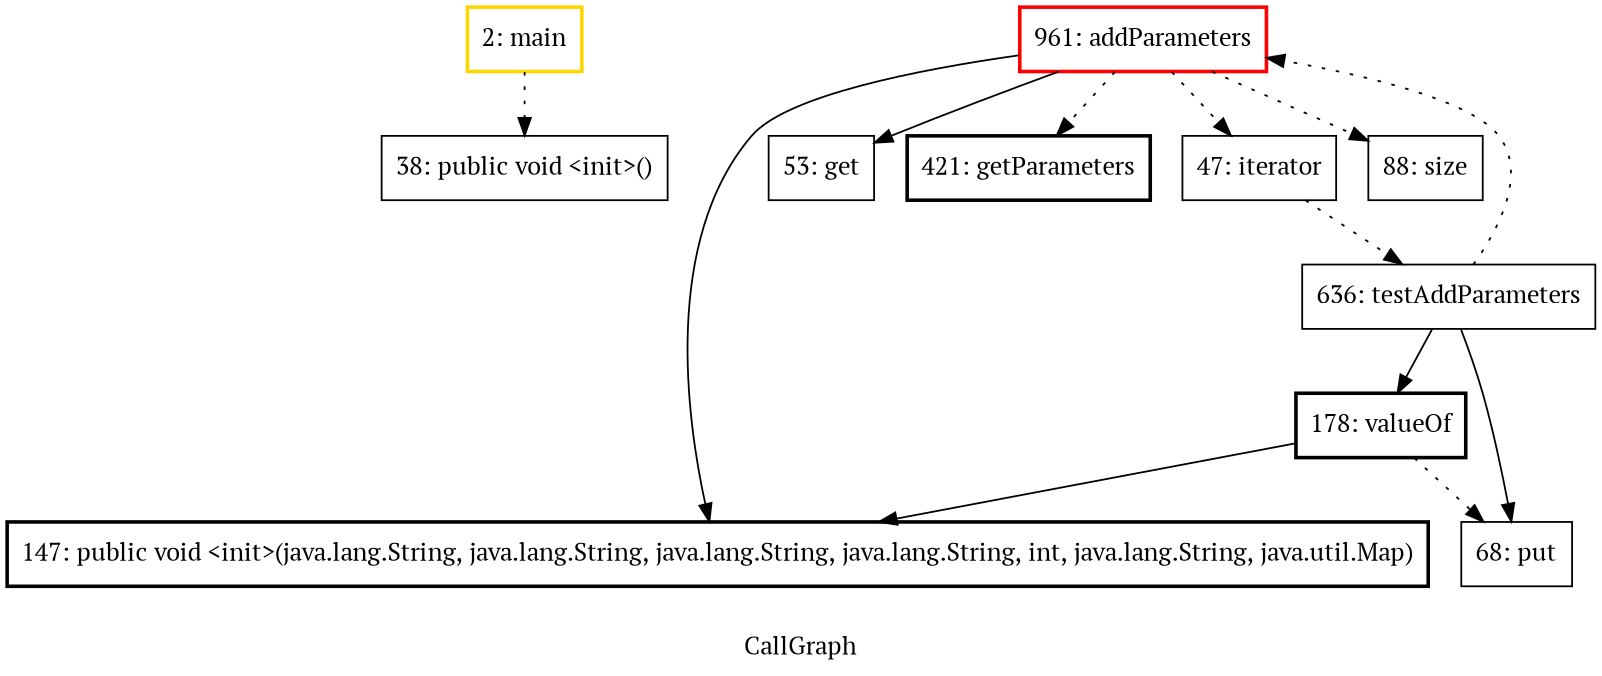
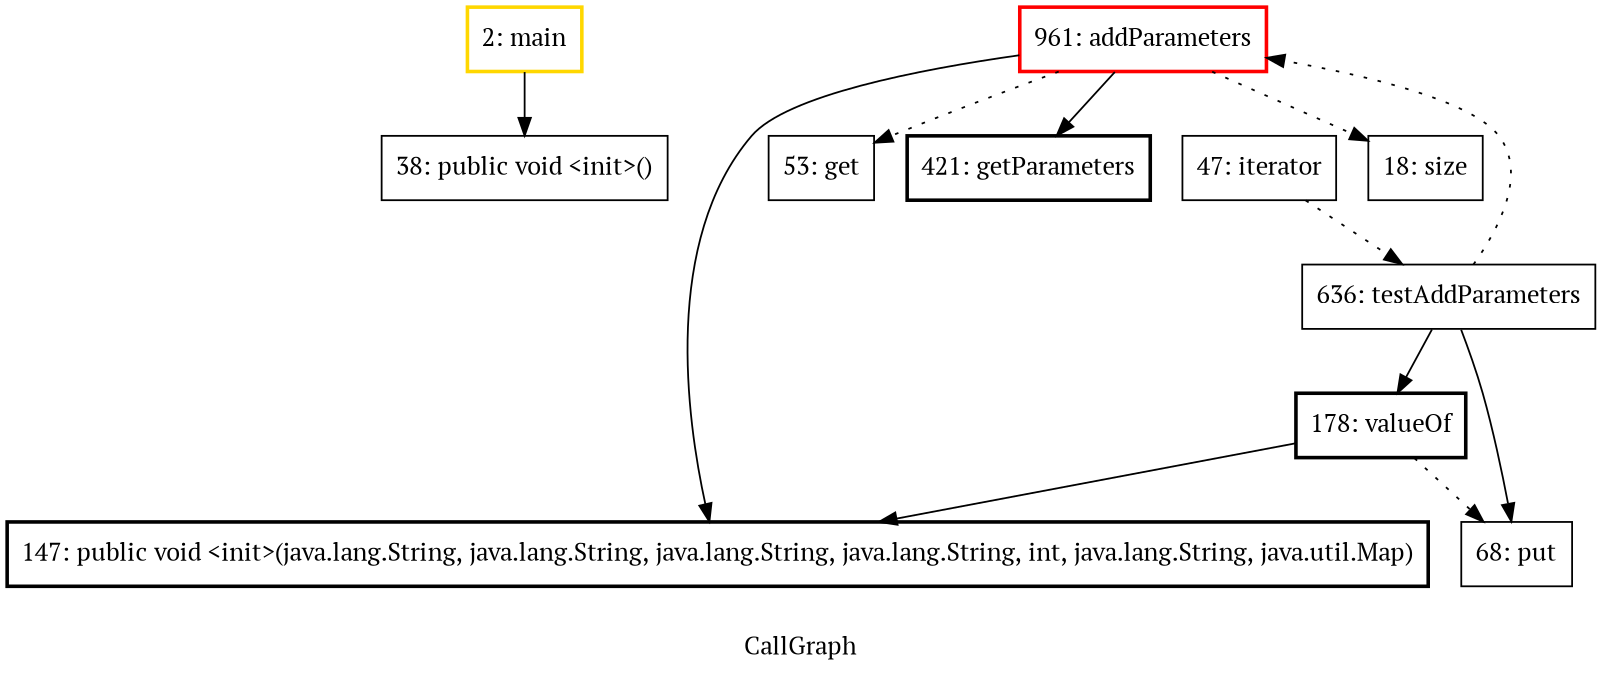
edge "2: main" -> "38: public void <init>()": style dotted -> solid
edge "961: addParameters" -> "421: getParameters": style dotted -> solid
edge "961: addParameters" -> "47: iterator": removed
edge "961: addParameters" -> "53: get": style solid -> dotted
node "88: size": label "88: size" -> "18: size"
